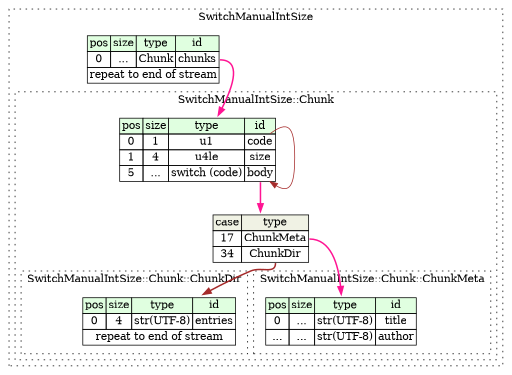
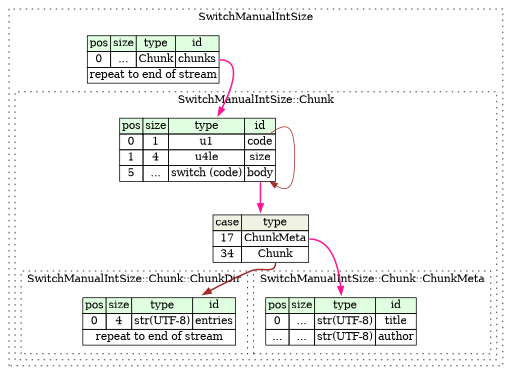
node "case": text "ChunkDir" -> "Chunk"
